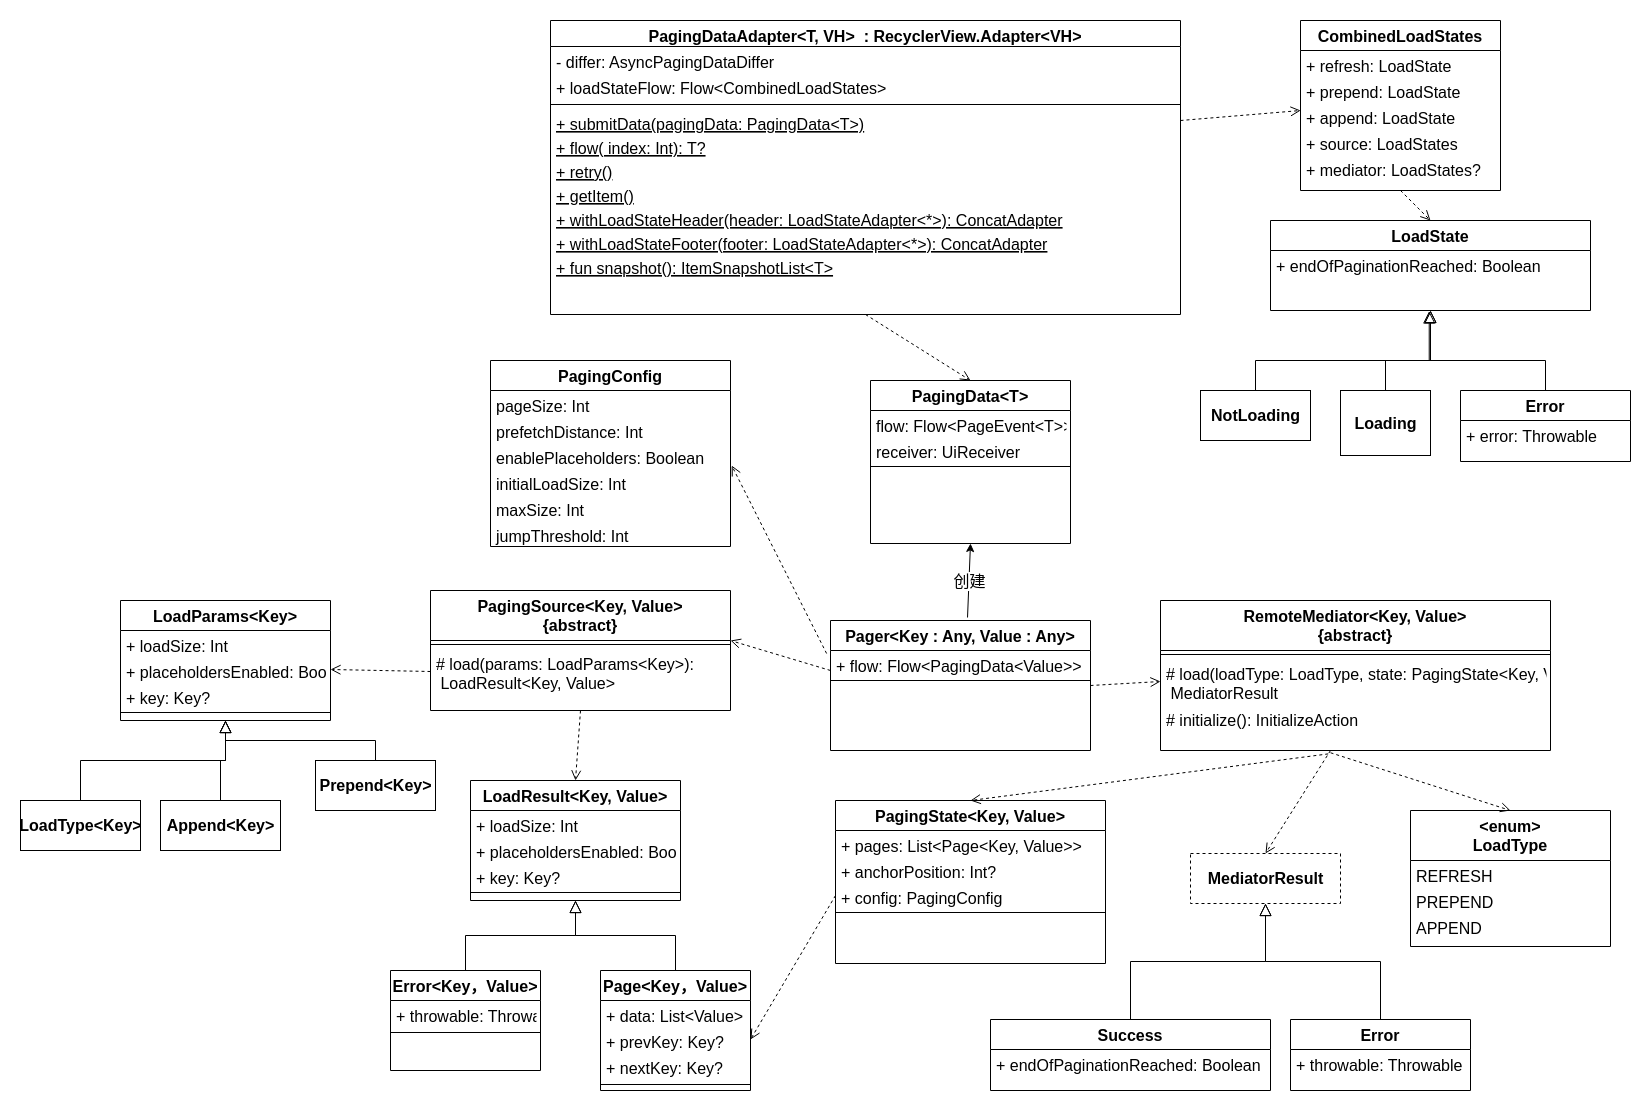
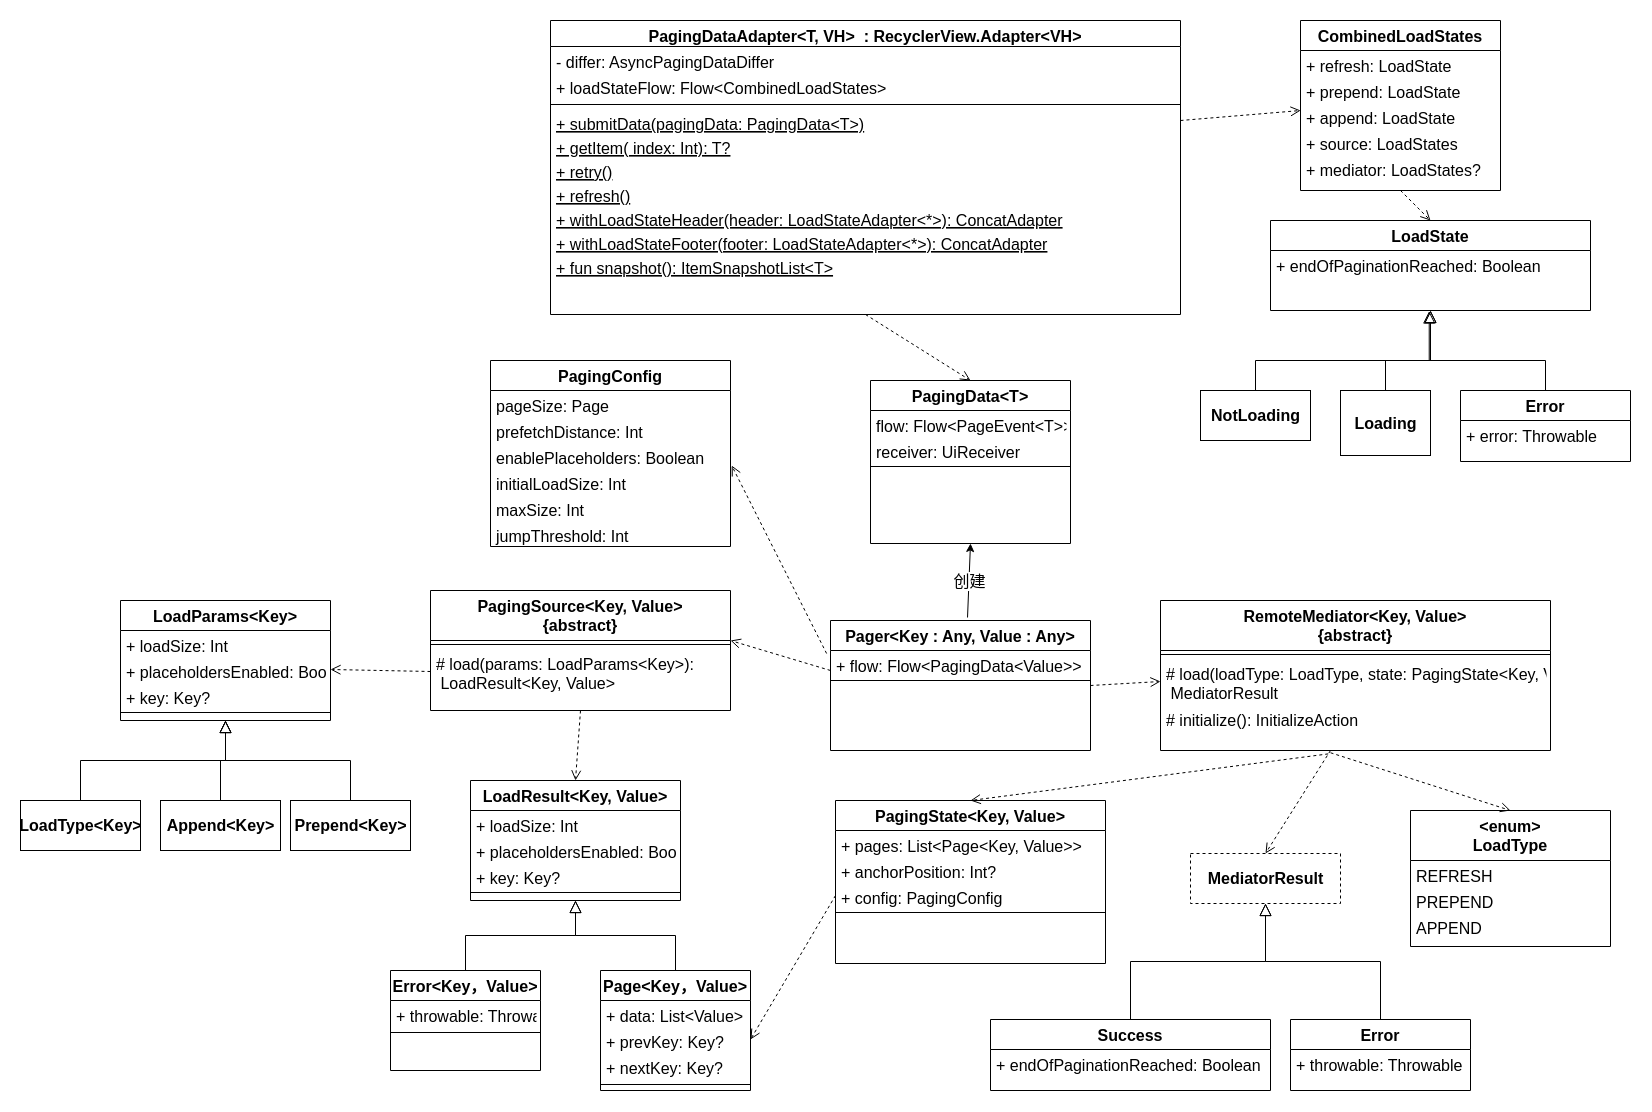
node "+ flow( index: Int): T?": label "+ flow( index: Int): T?" -> "+ getItem( index: Int): T?"
node "+ getItem()": label "+ getItem()" -> "+ refresh()"
node "pageSize: Int": label "pageSize: Int" -> "pageSize: Page"
node "Prepend<Key>": moved (376, 786) -> (351, 826)
